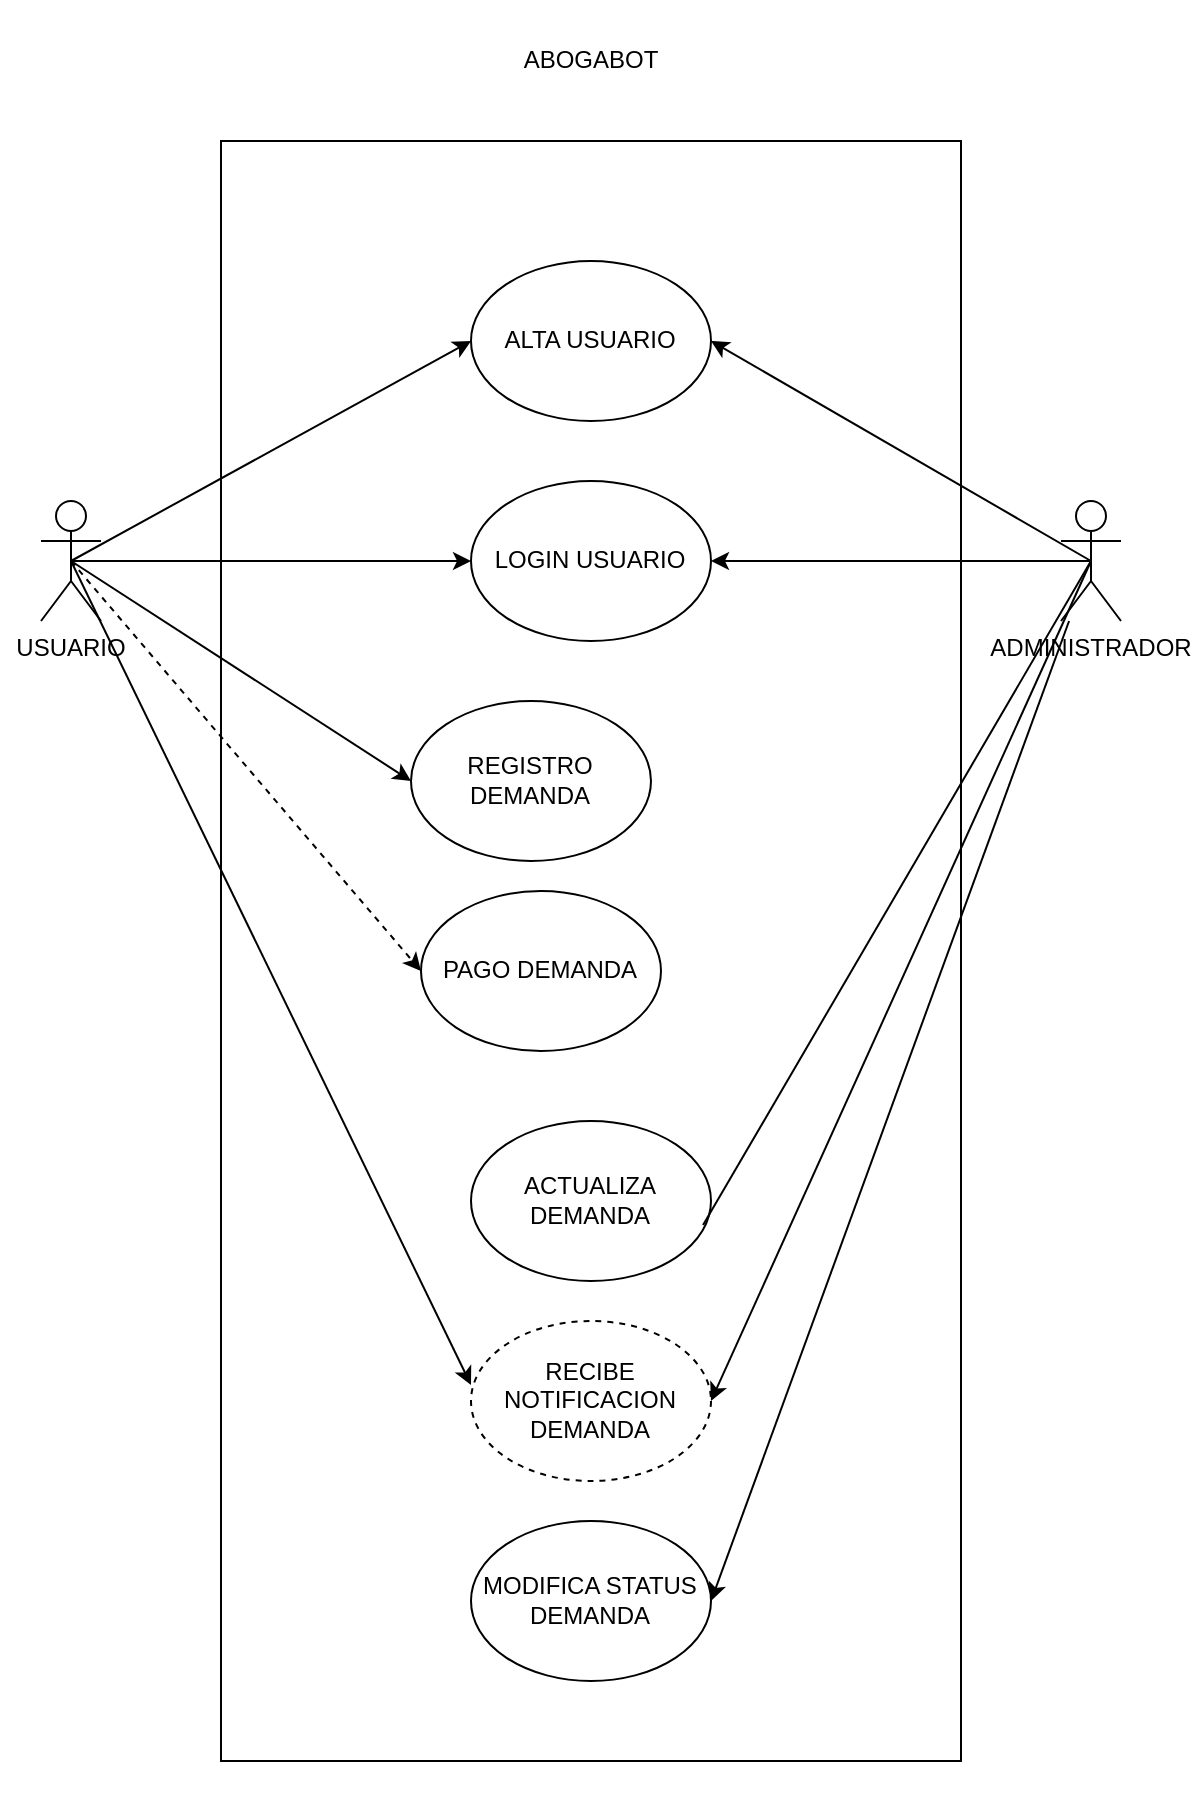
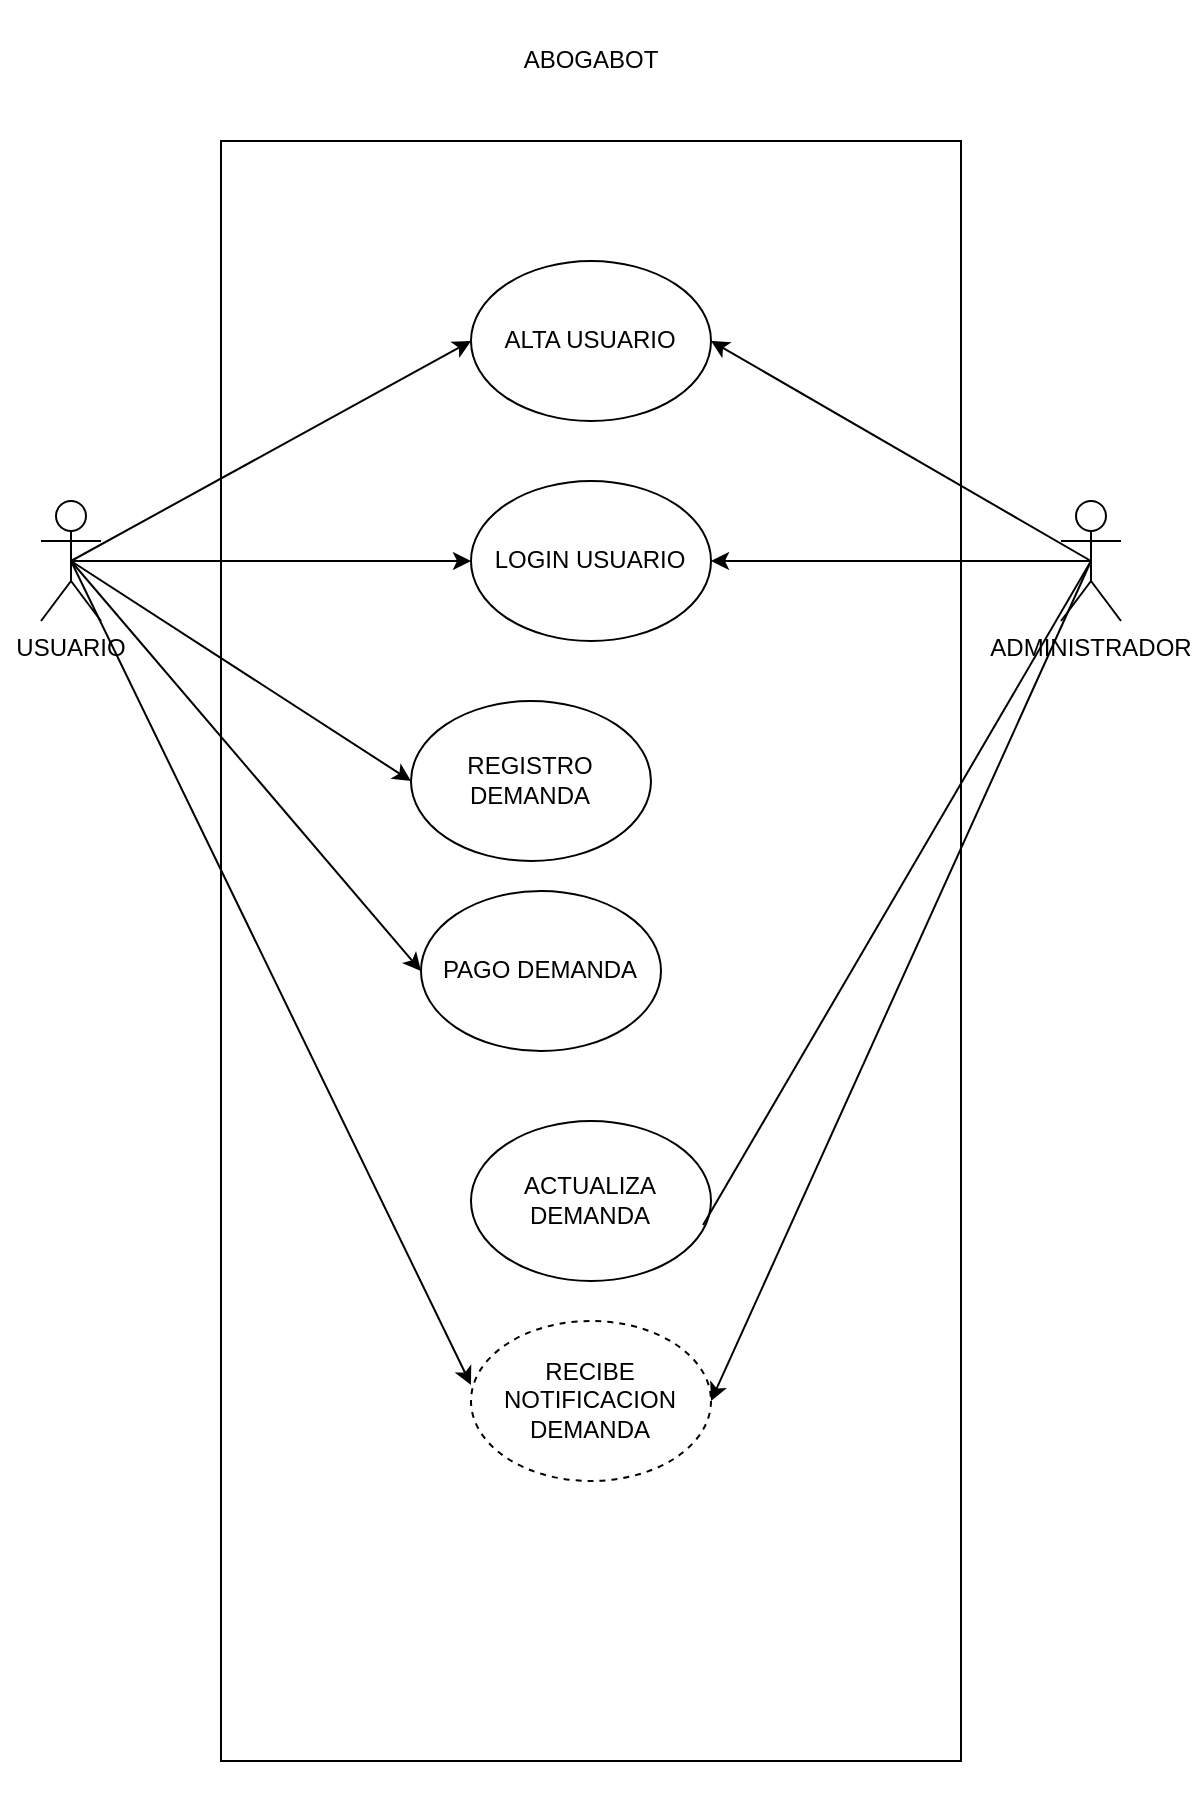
edge "USUARIO" -> "PAGO DEMANDA": style dashed -> solid
edge "ADMINISTRADOR" -> "MODIFICA STATUS DEMANDA": removed
node "MODIFICA STATUS DEMANDA": removed
